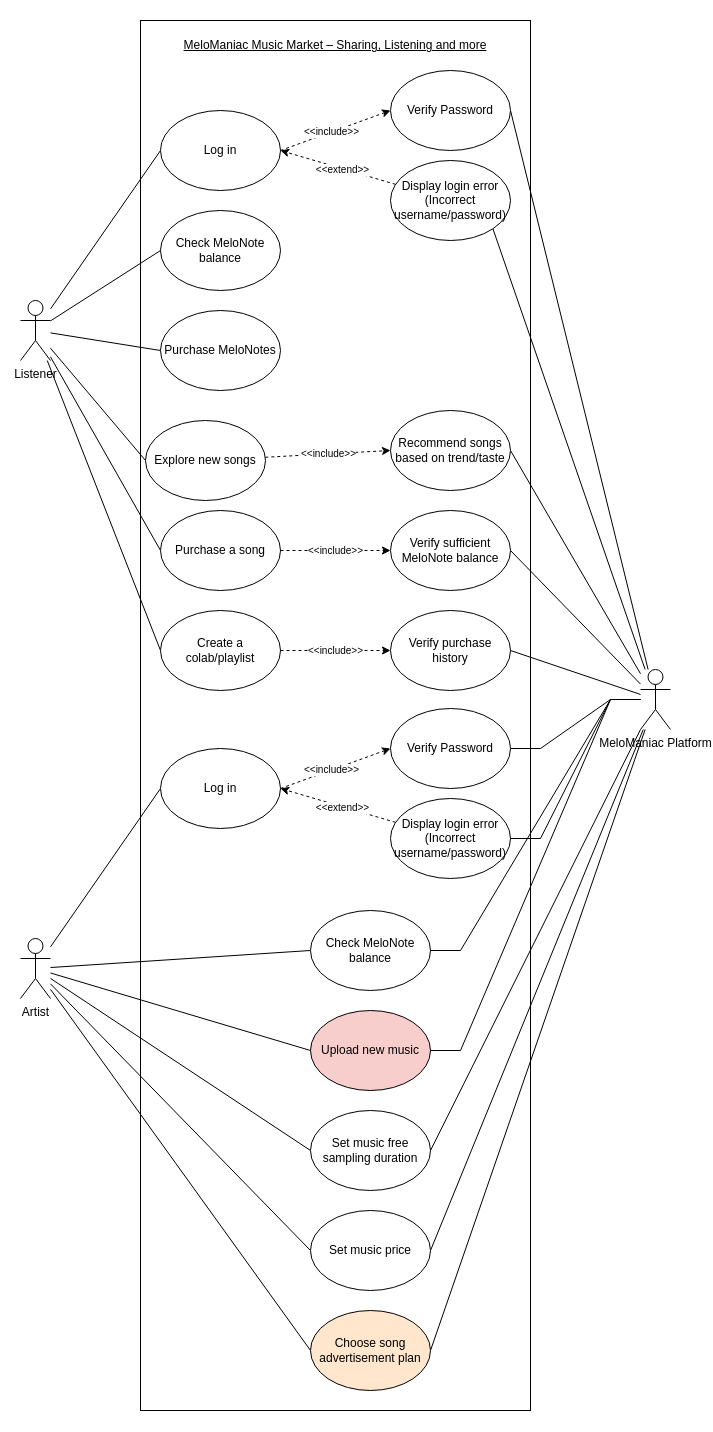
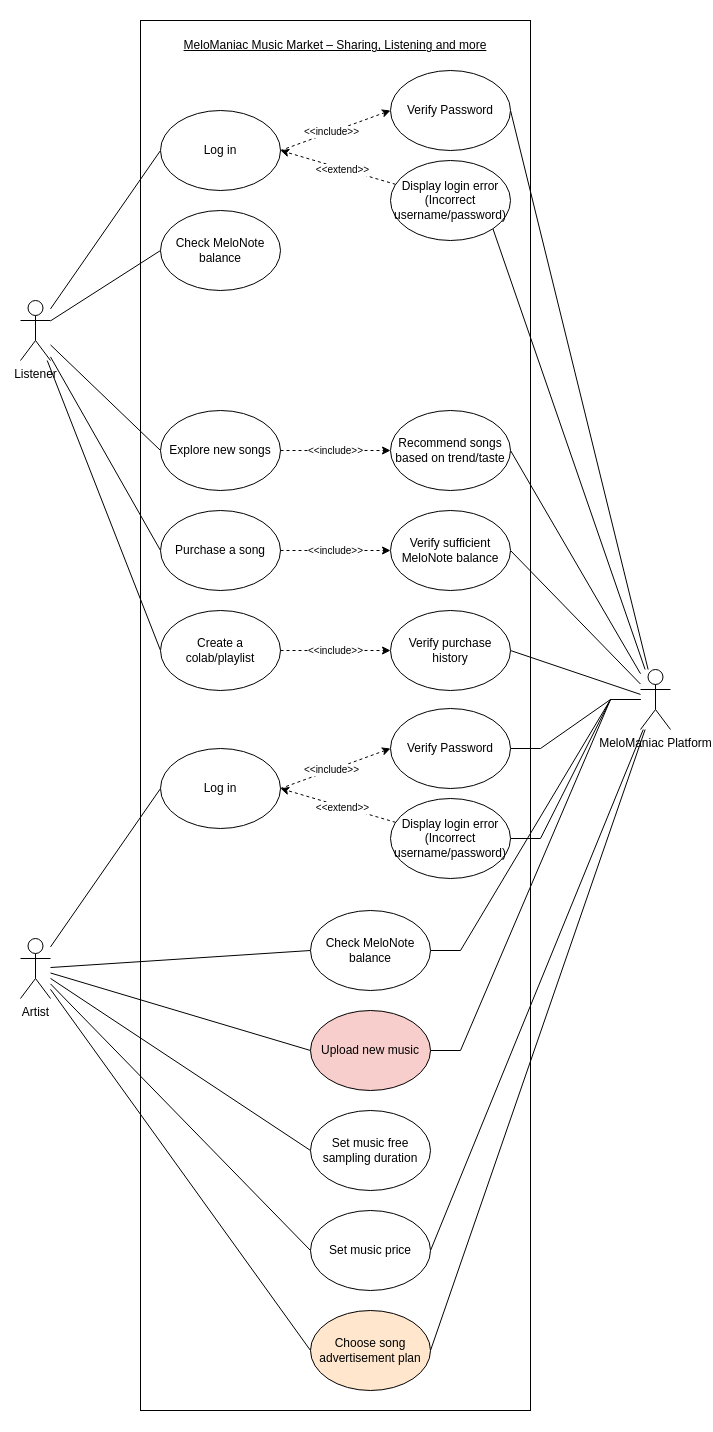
edge "Listener" -- "Purchase MeloNotes": removed
node "Purchase MeloNotes": removed
node "Explore new songs": moved (206, 461) -> (221, 451)
edge "MeloManiac Platform" -- "Set music free sampling duration": removed
